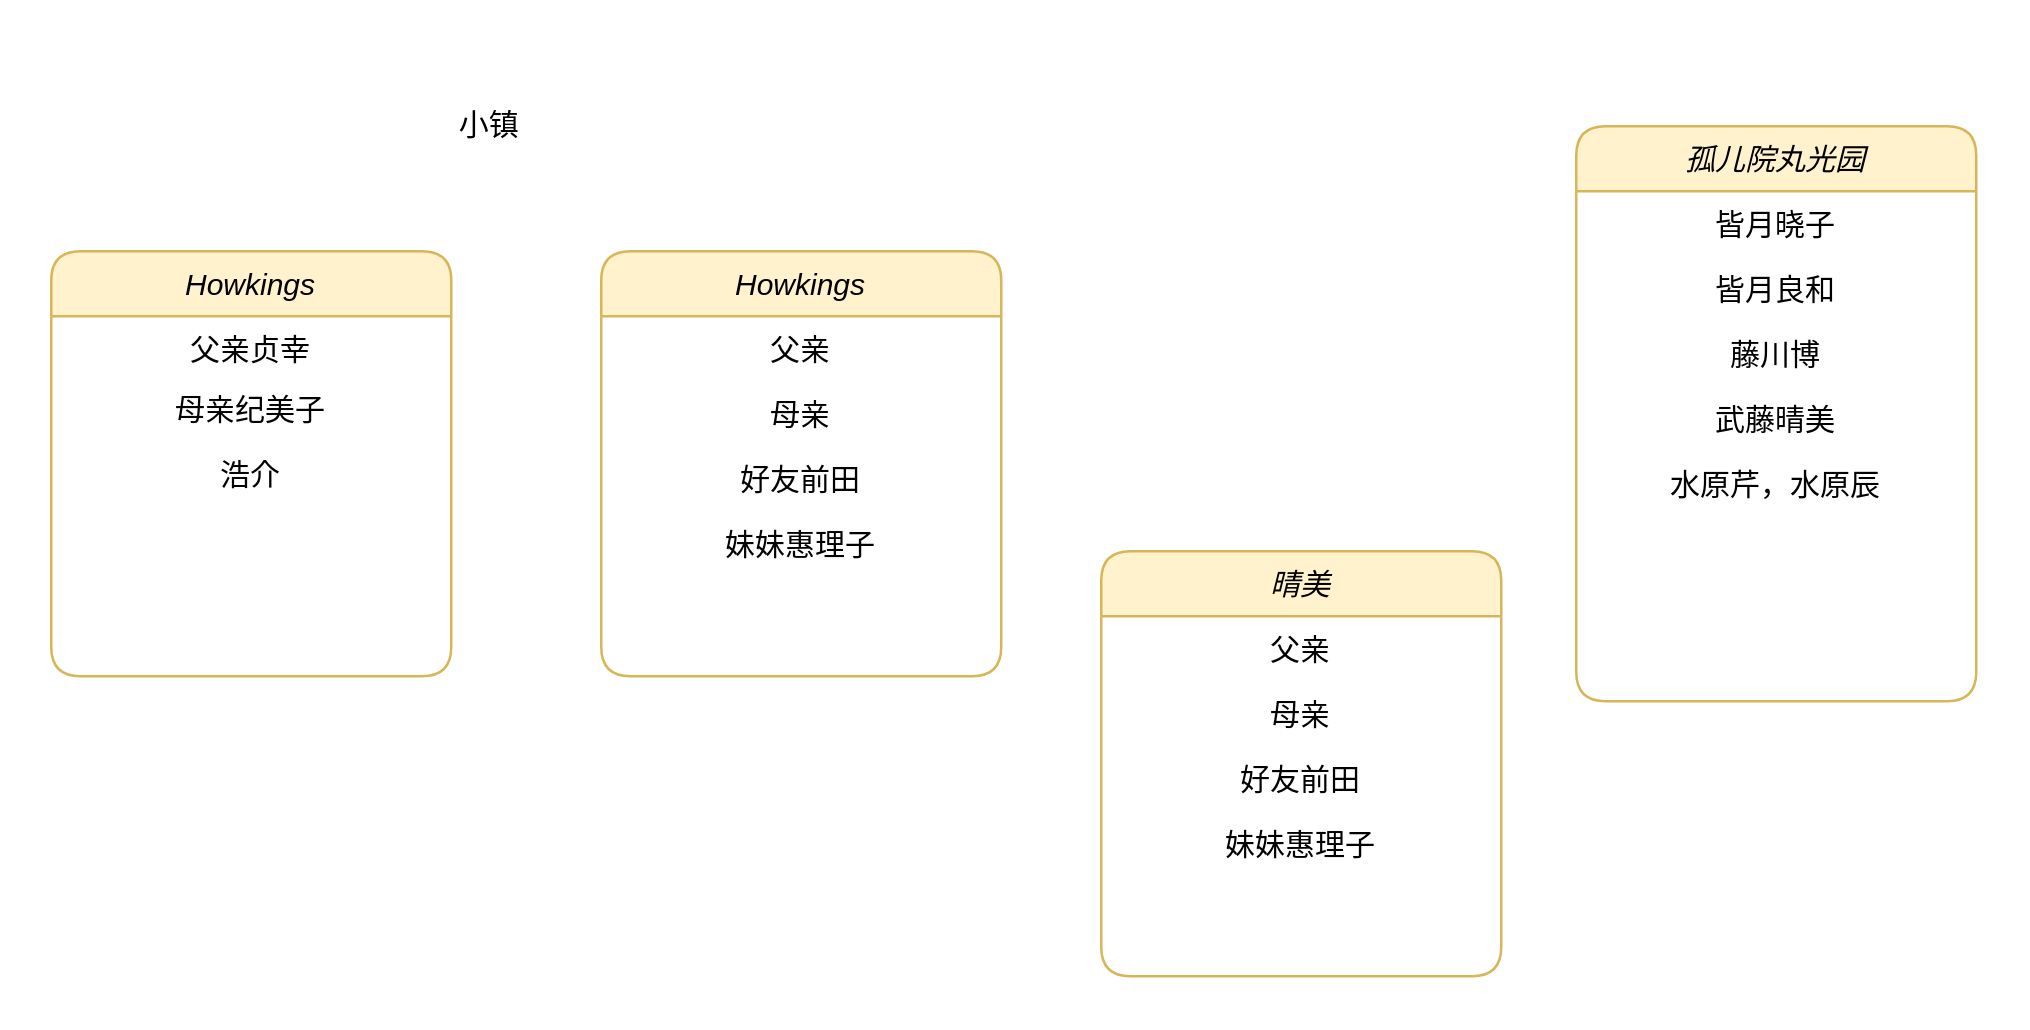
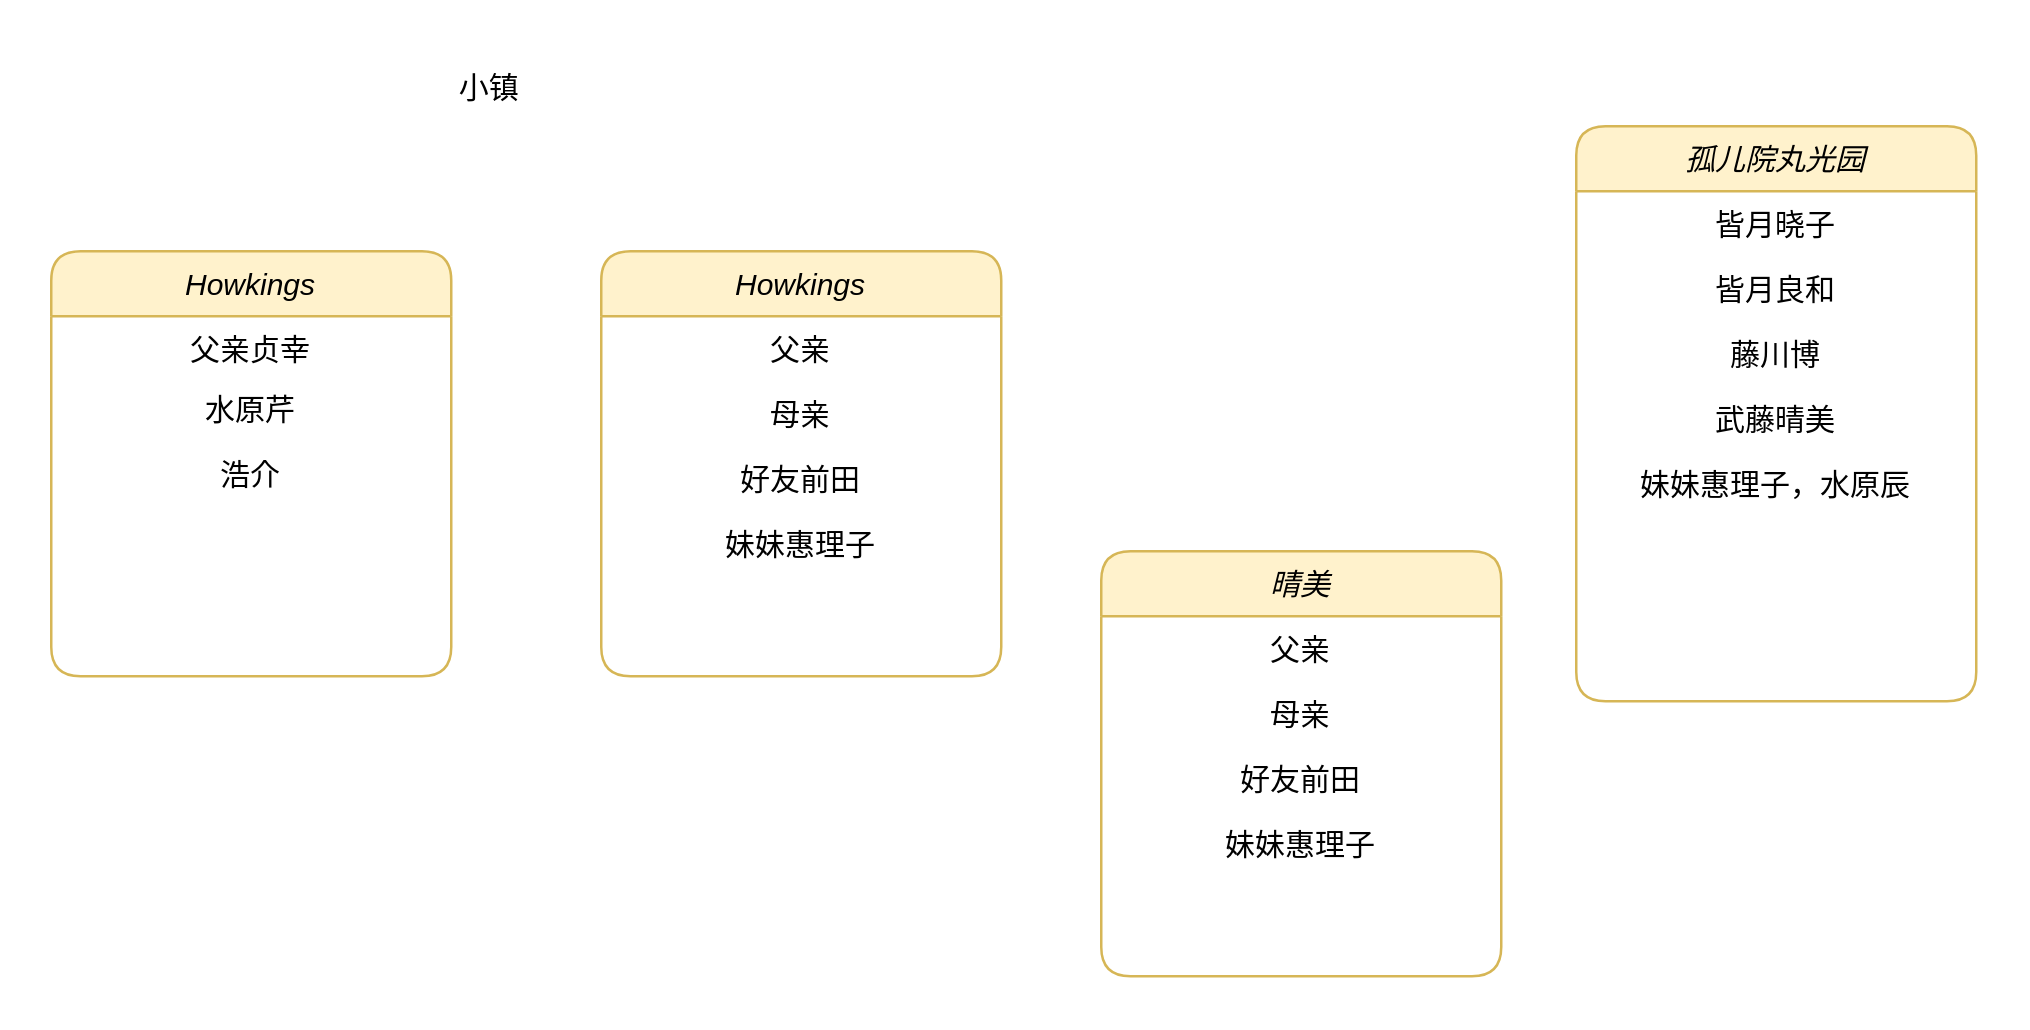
node "小镇": moved (489, 126) -> (489, 89)
node "母亲纪美子": label "母亲纪美子" -> "水原芹"
node "水原芹，水原辰": label "水原芹，水原辰" -> "妹妹惠理子，水原辰"
